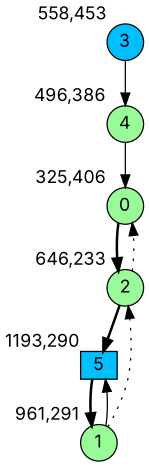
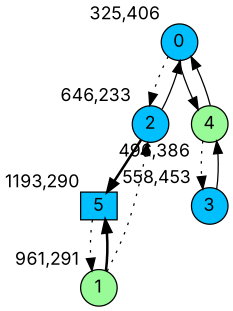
edge "0 325,406" -> "4 496,386": added
edge "4 496,386" -> "3 558,453": added
node "0 325,406": fillcolor palegreen -> deepskyblue
edge "0 325,406" -> "2 646,233": style bold -> dotted
edge "2 646,233" -> "0 325,406": style dotted -> solid
node "2 646,233": fillcolor palegreen -> deepskyblue
edge "5 1193,290" -> "1 961,291": style bold -> dotted
edge "1 961,291" -> "5 1193,290": style solid -> bold
